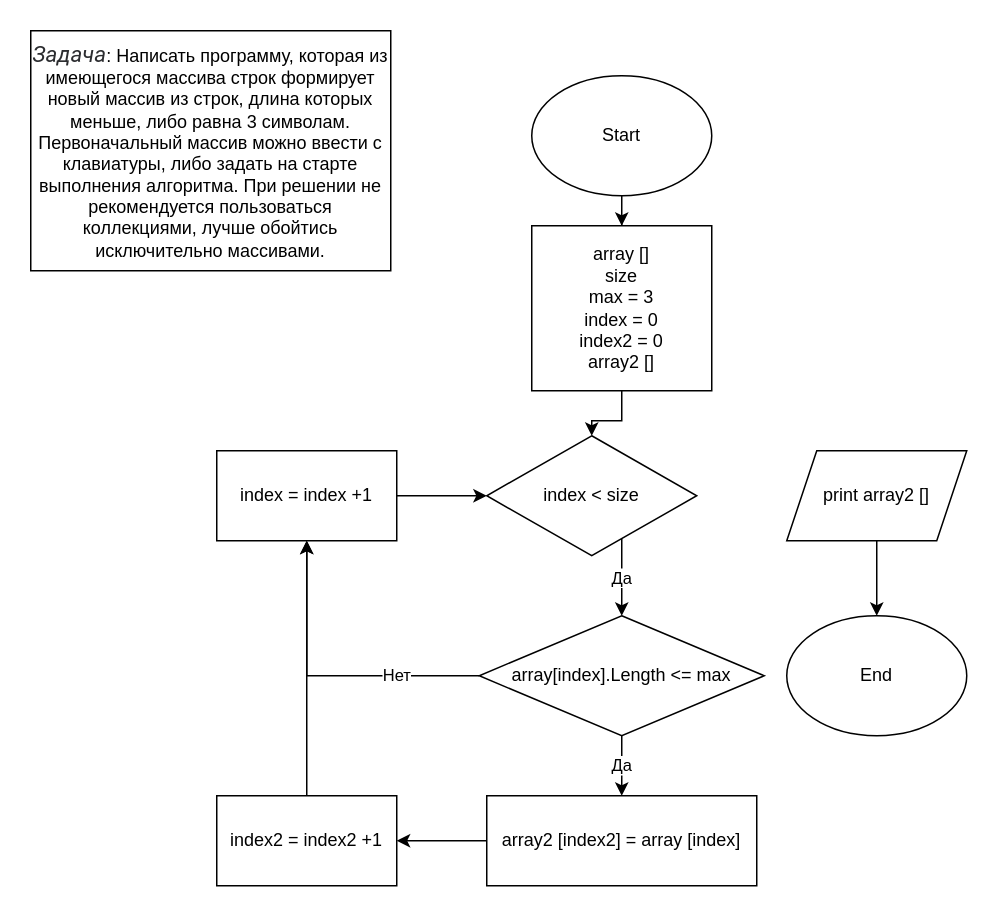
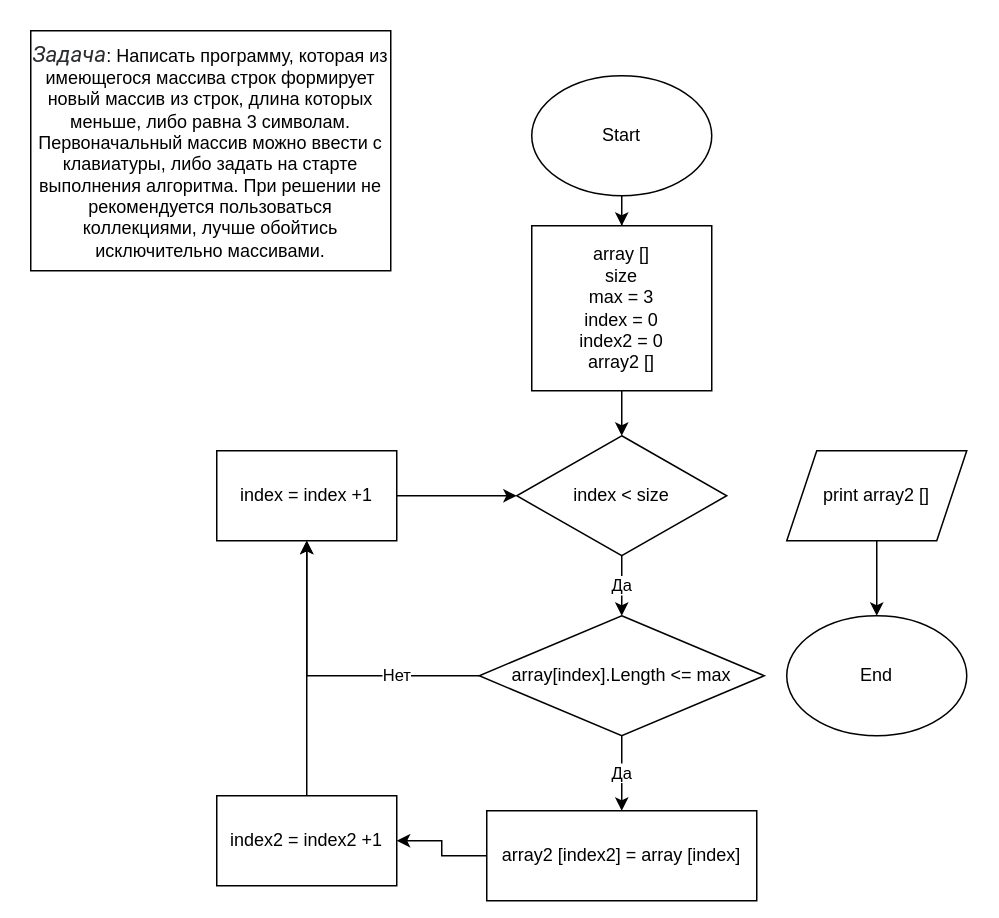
node "index < size": moved (592, 496) -> (622, 496)
node "array2 [index2] = array [index]": moved (622, 841) -> (622, 856)
